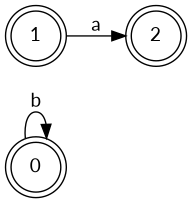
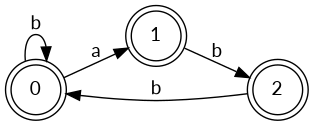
edge "1" -> "2": label "a" -> "b"
edge "0" -> "1": added, label "a"
edge "2" -> "0": added, label "b"
